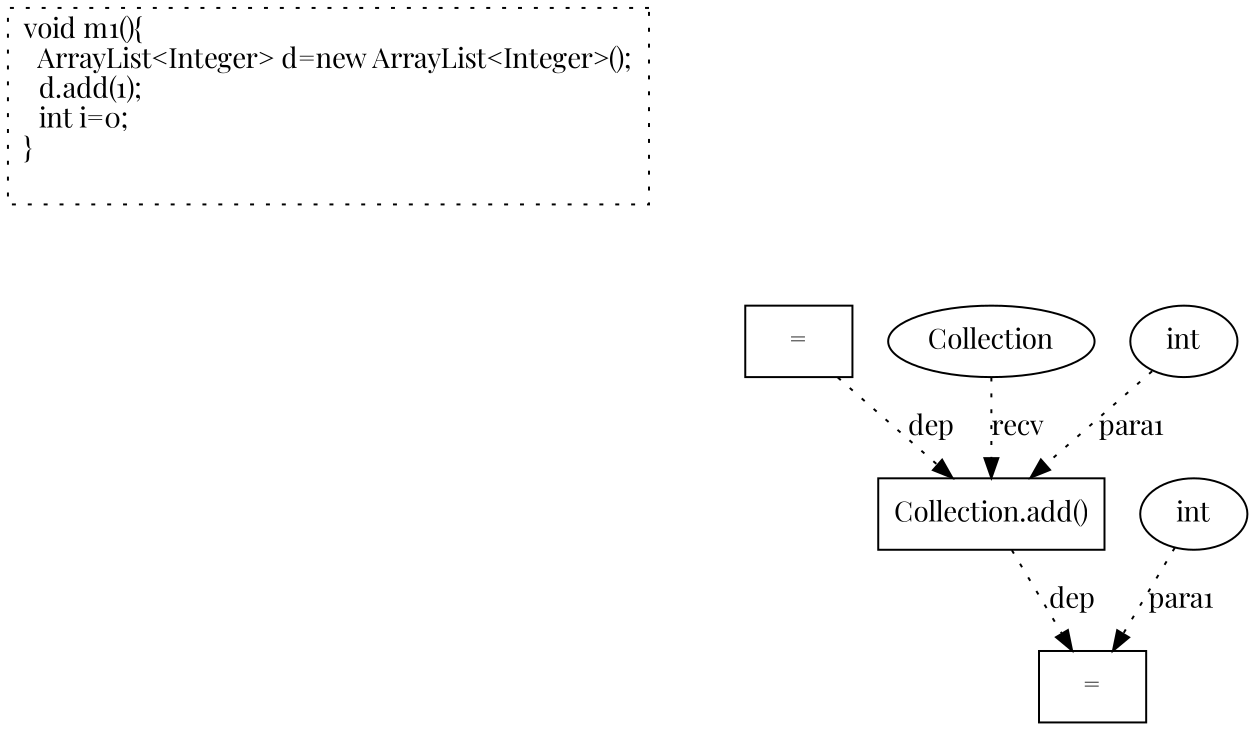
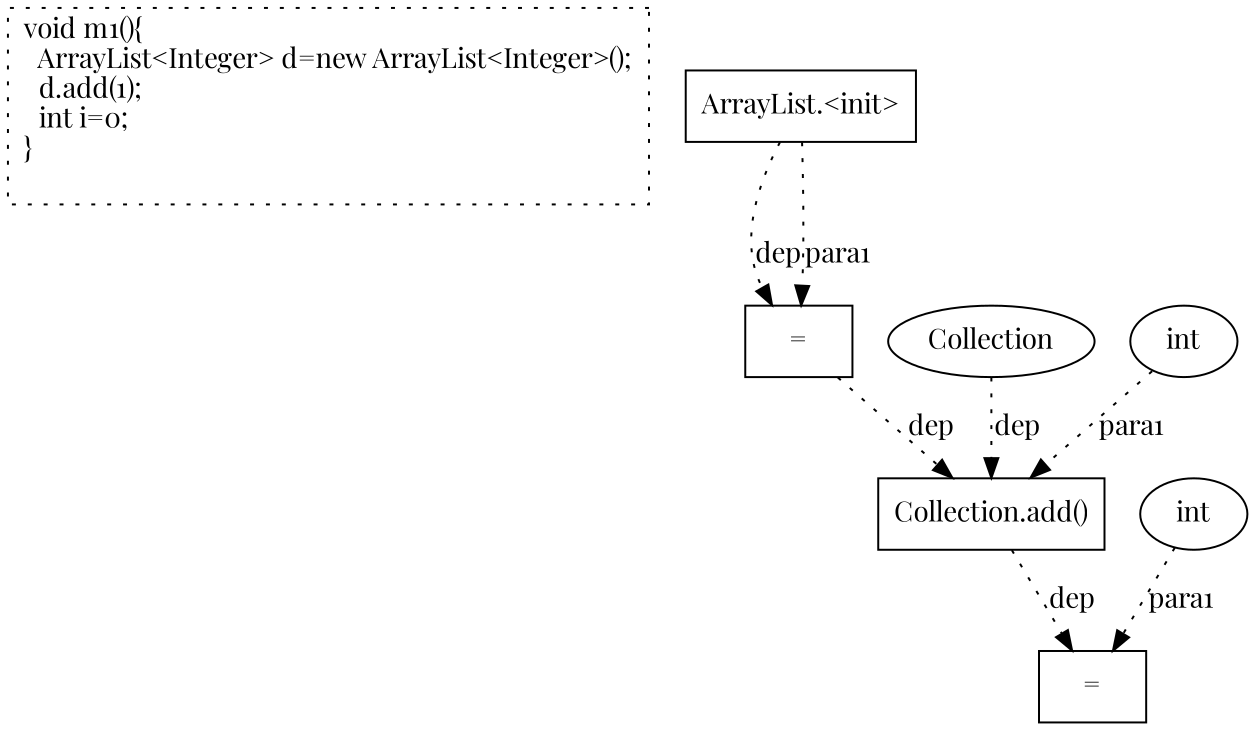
node "ArrayList.<init>": added
edge "Collection" -> "Collection.add()": label "recv" -> "dep"
